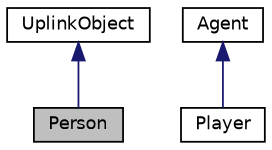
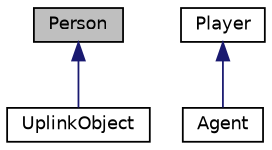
edge "Person" -> "UplinkObject": reversed
edge "Player" -> "Agent": reversed
